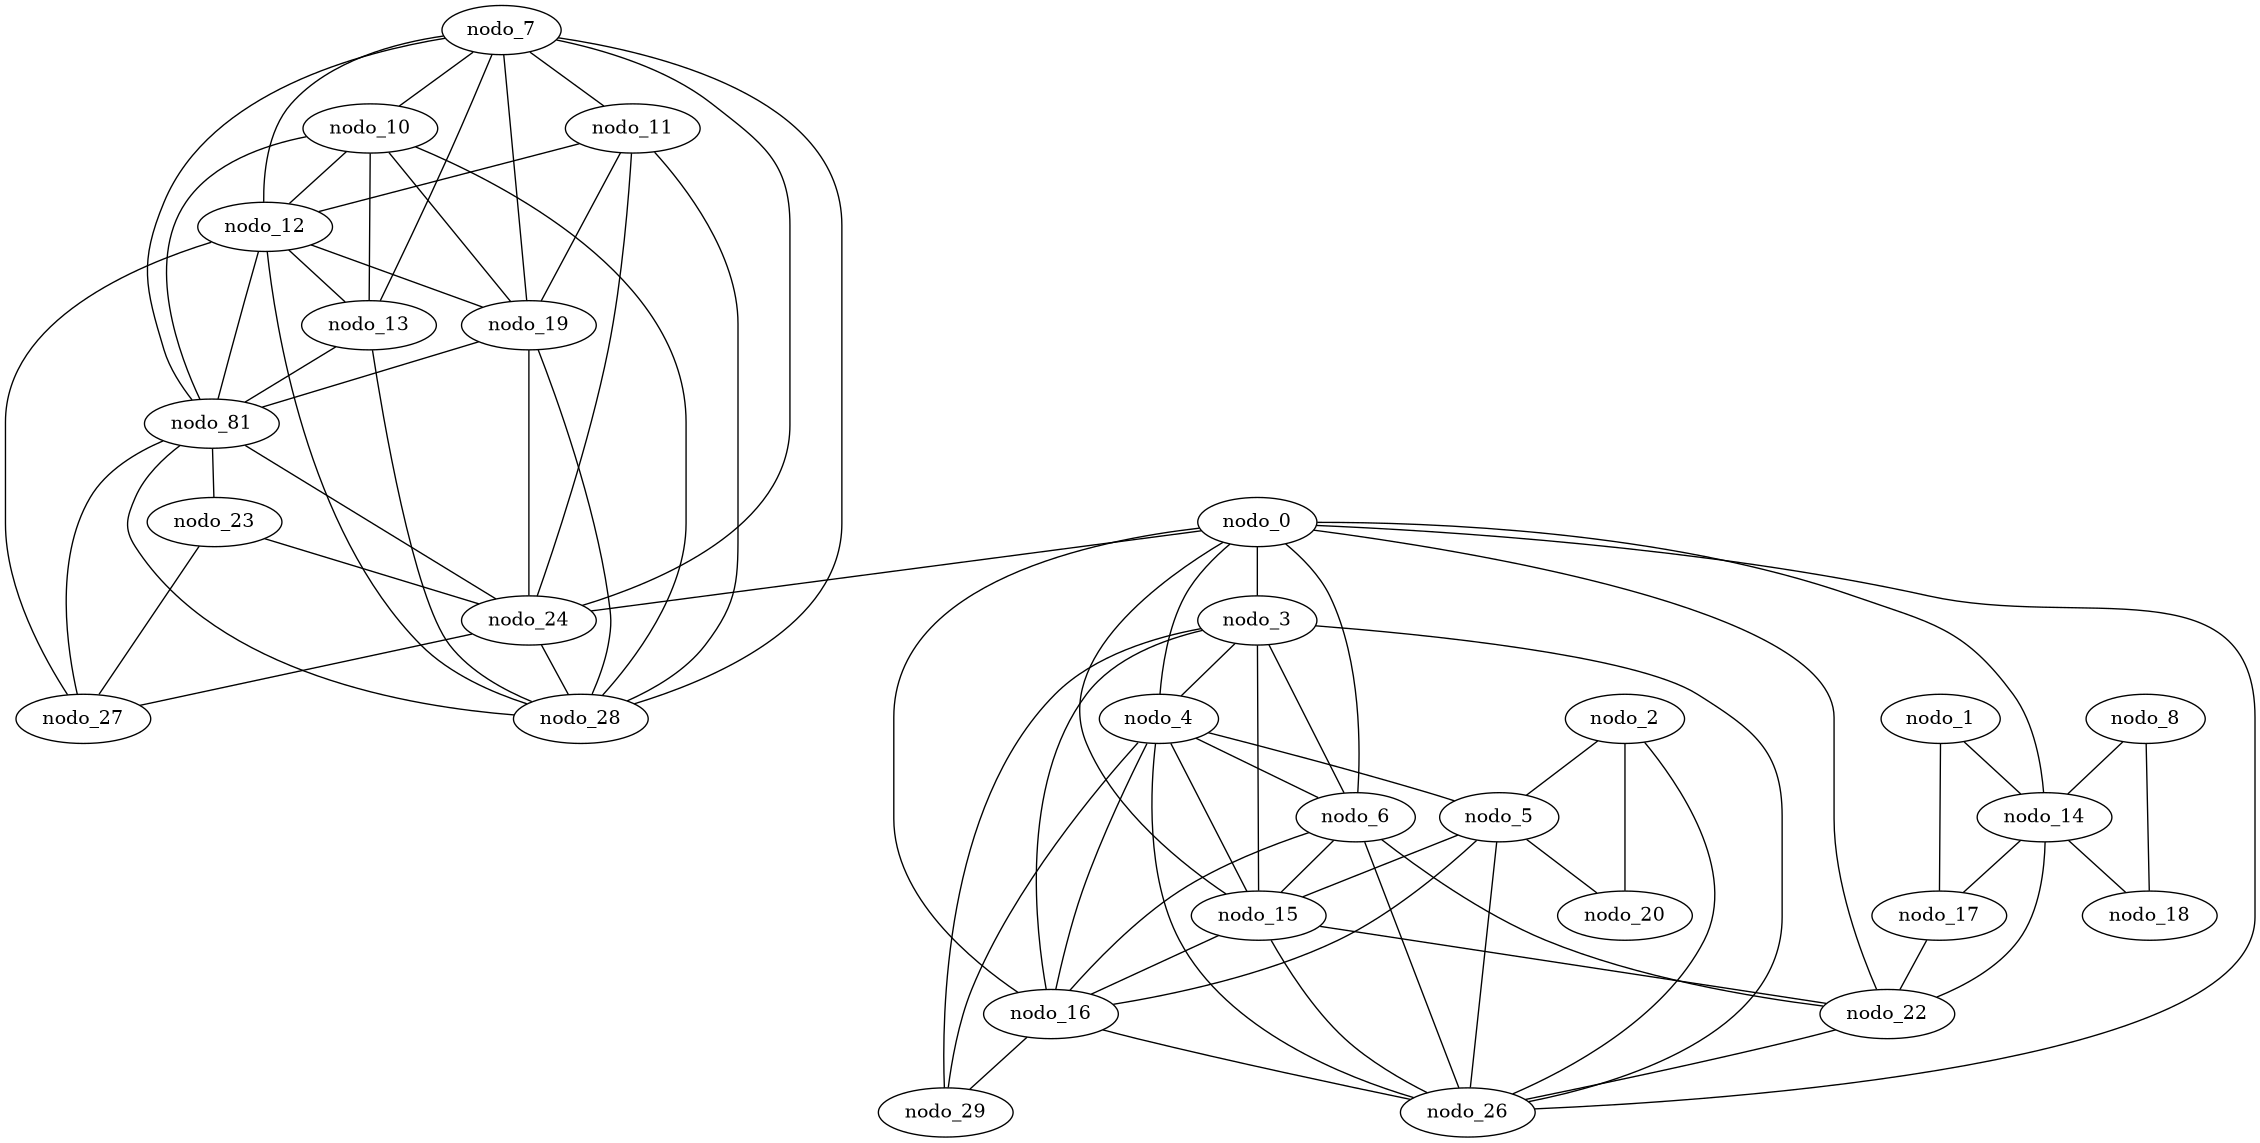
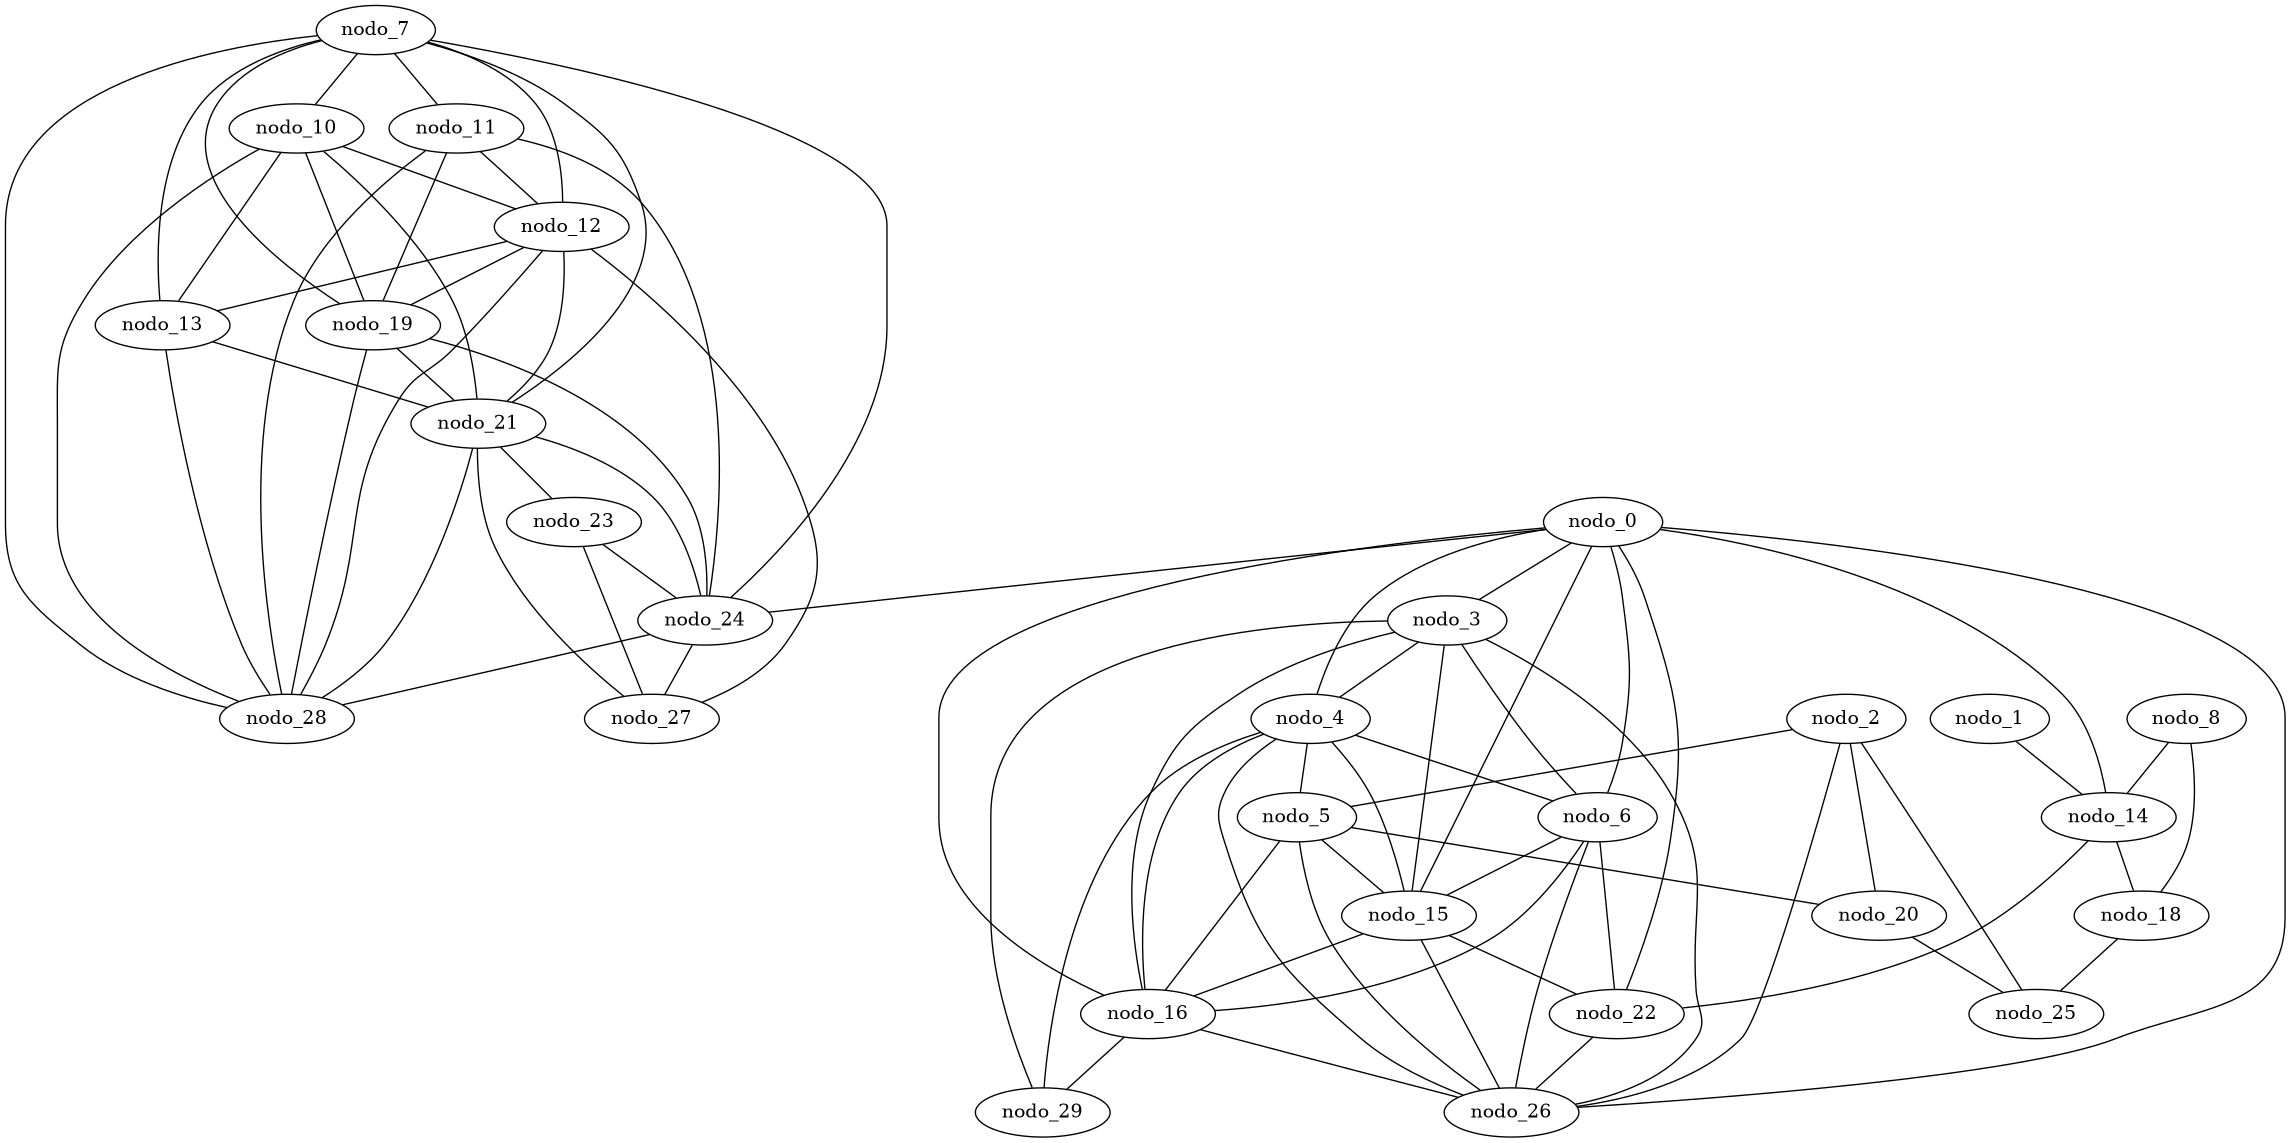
node "nodo_81": label "nodo_81" -> "nodo_21"
node "nodo_17": removed
node "nodo_25": added
